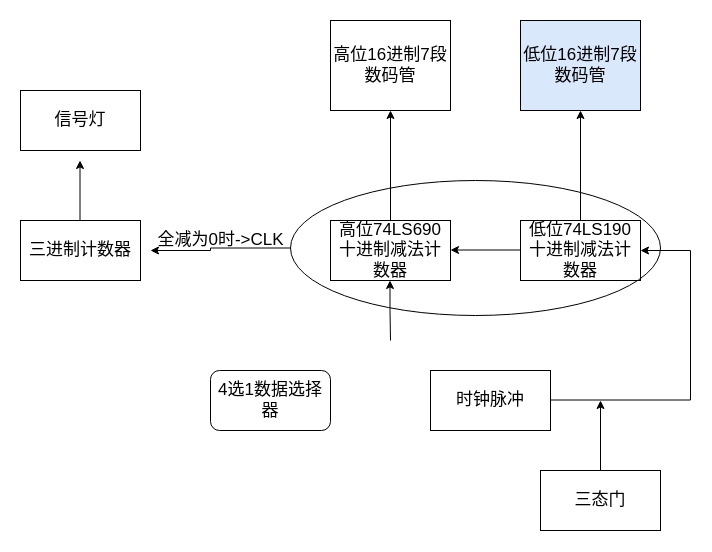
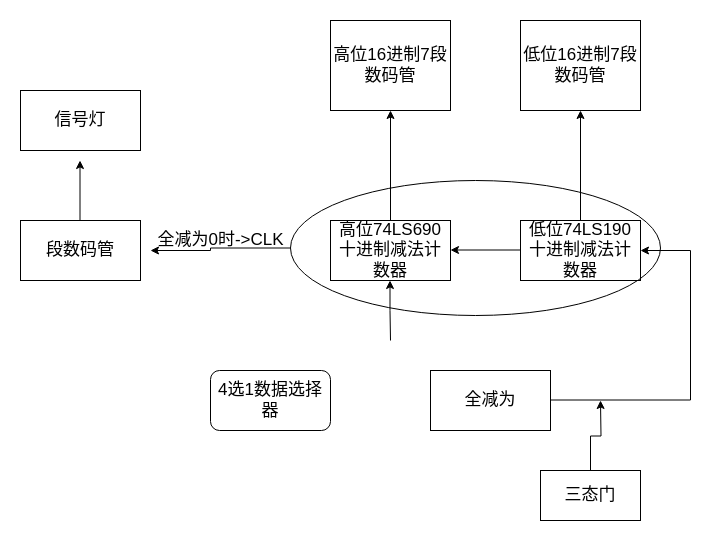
node "低位16进制7段数码管": fillcolor #dae8fc -> #ffffff
node "三进制计数器": label "三进制计数器" -> "段数码管"
node "时钟脉冲": label "时钟脉冲" -> "全减为"
node "三态门": size 120x60 -> 100x50
